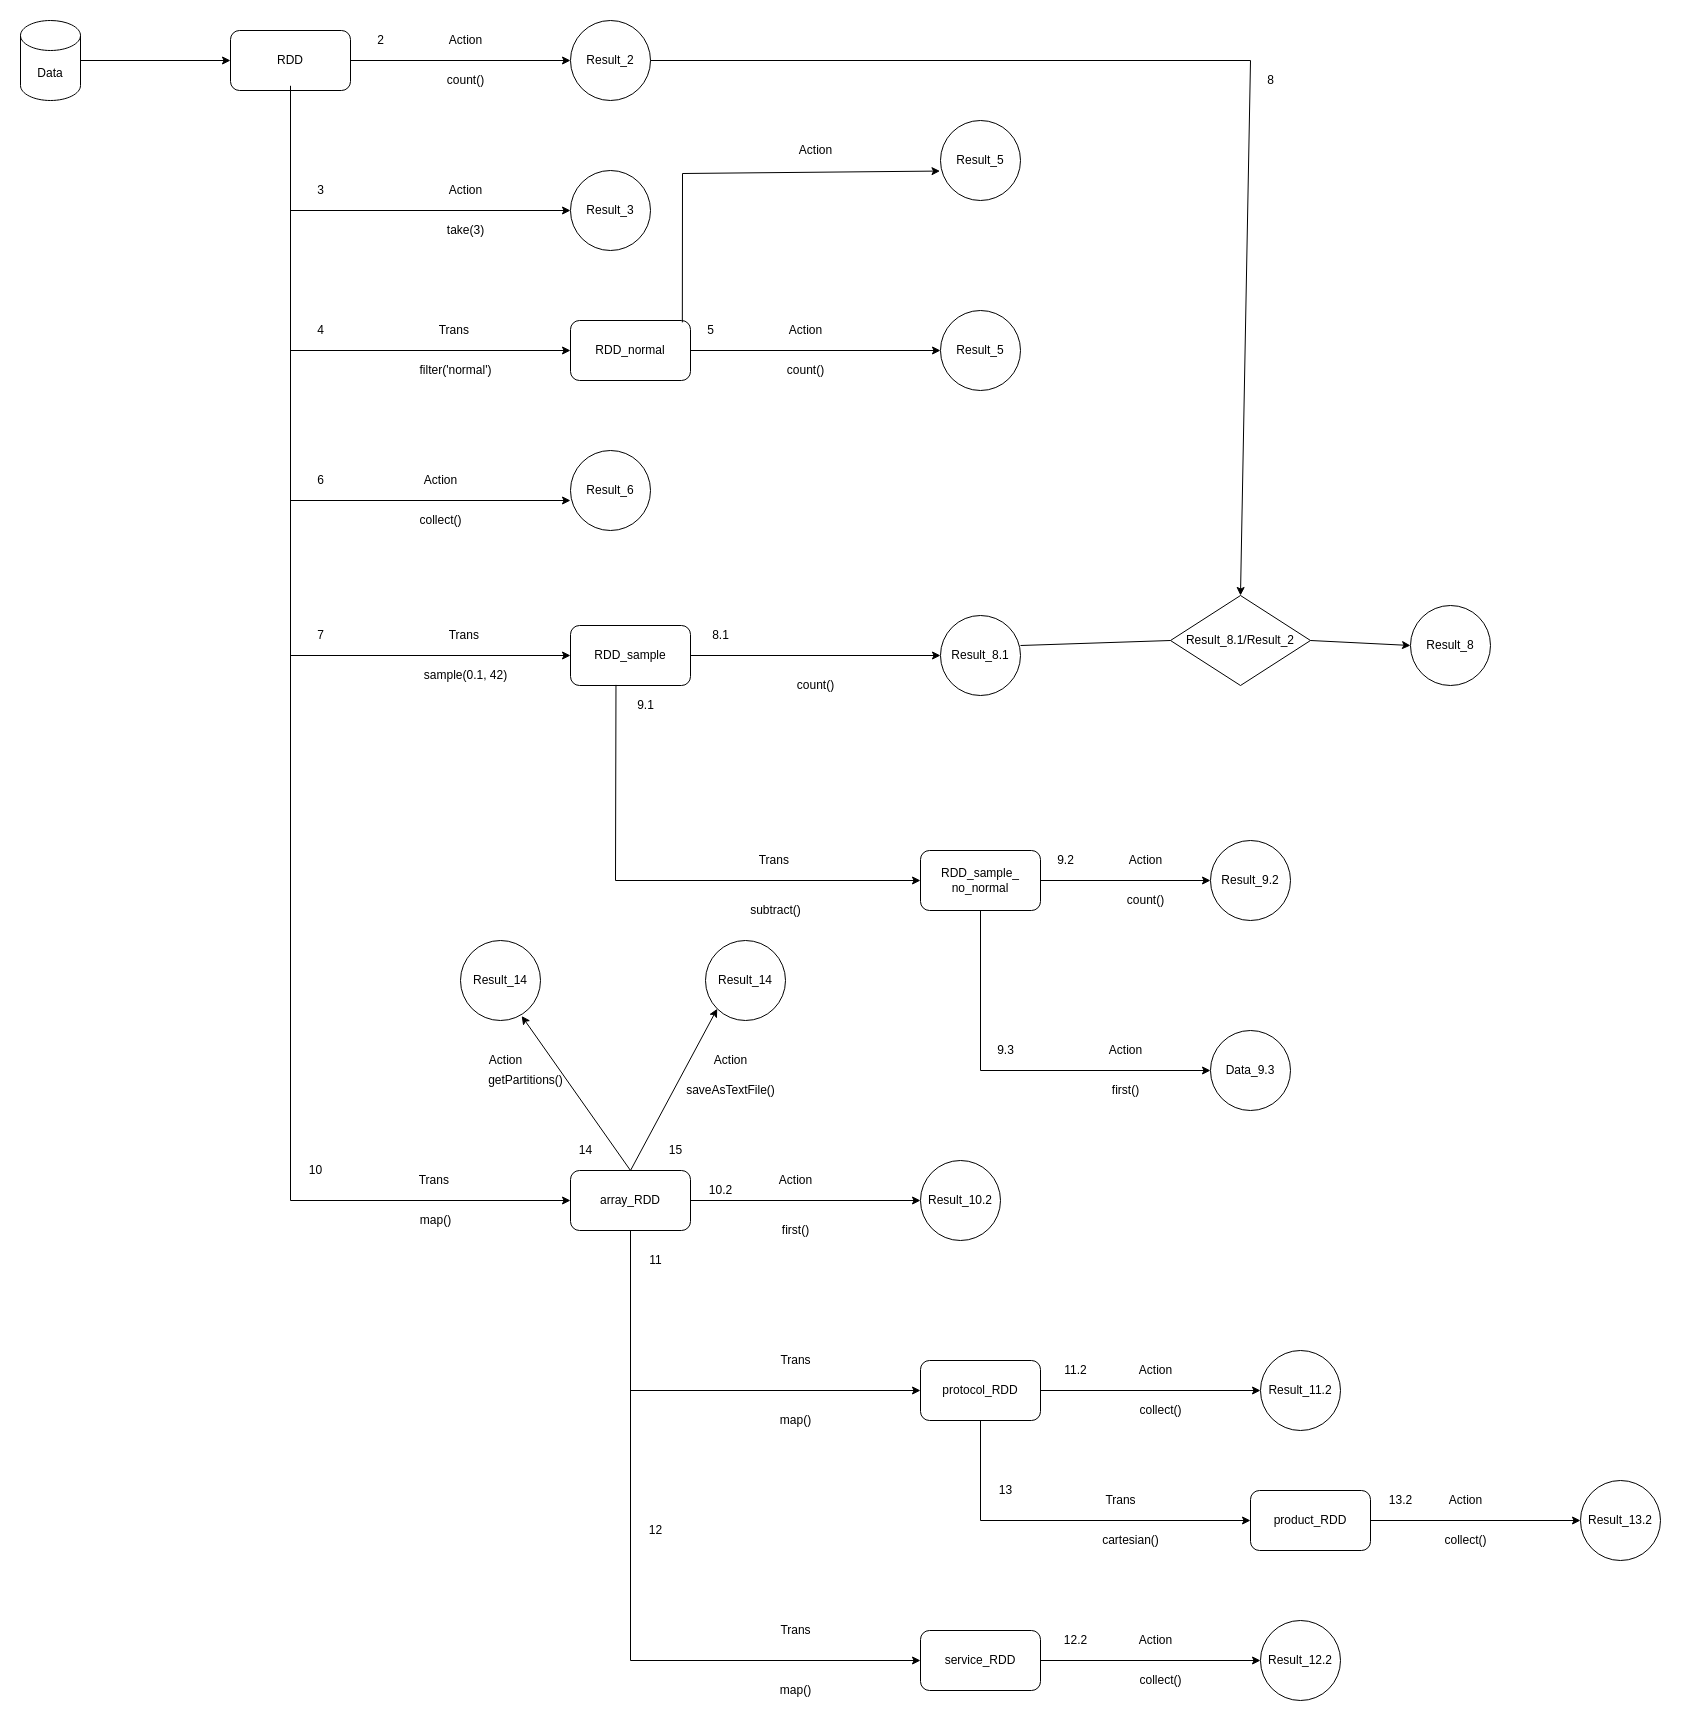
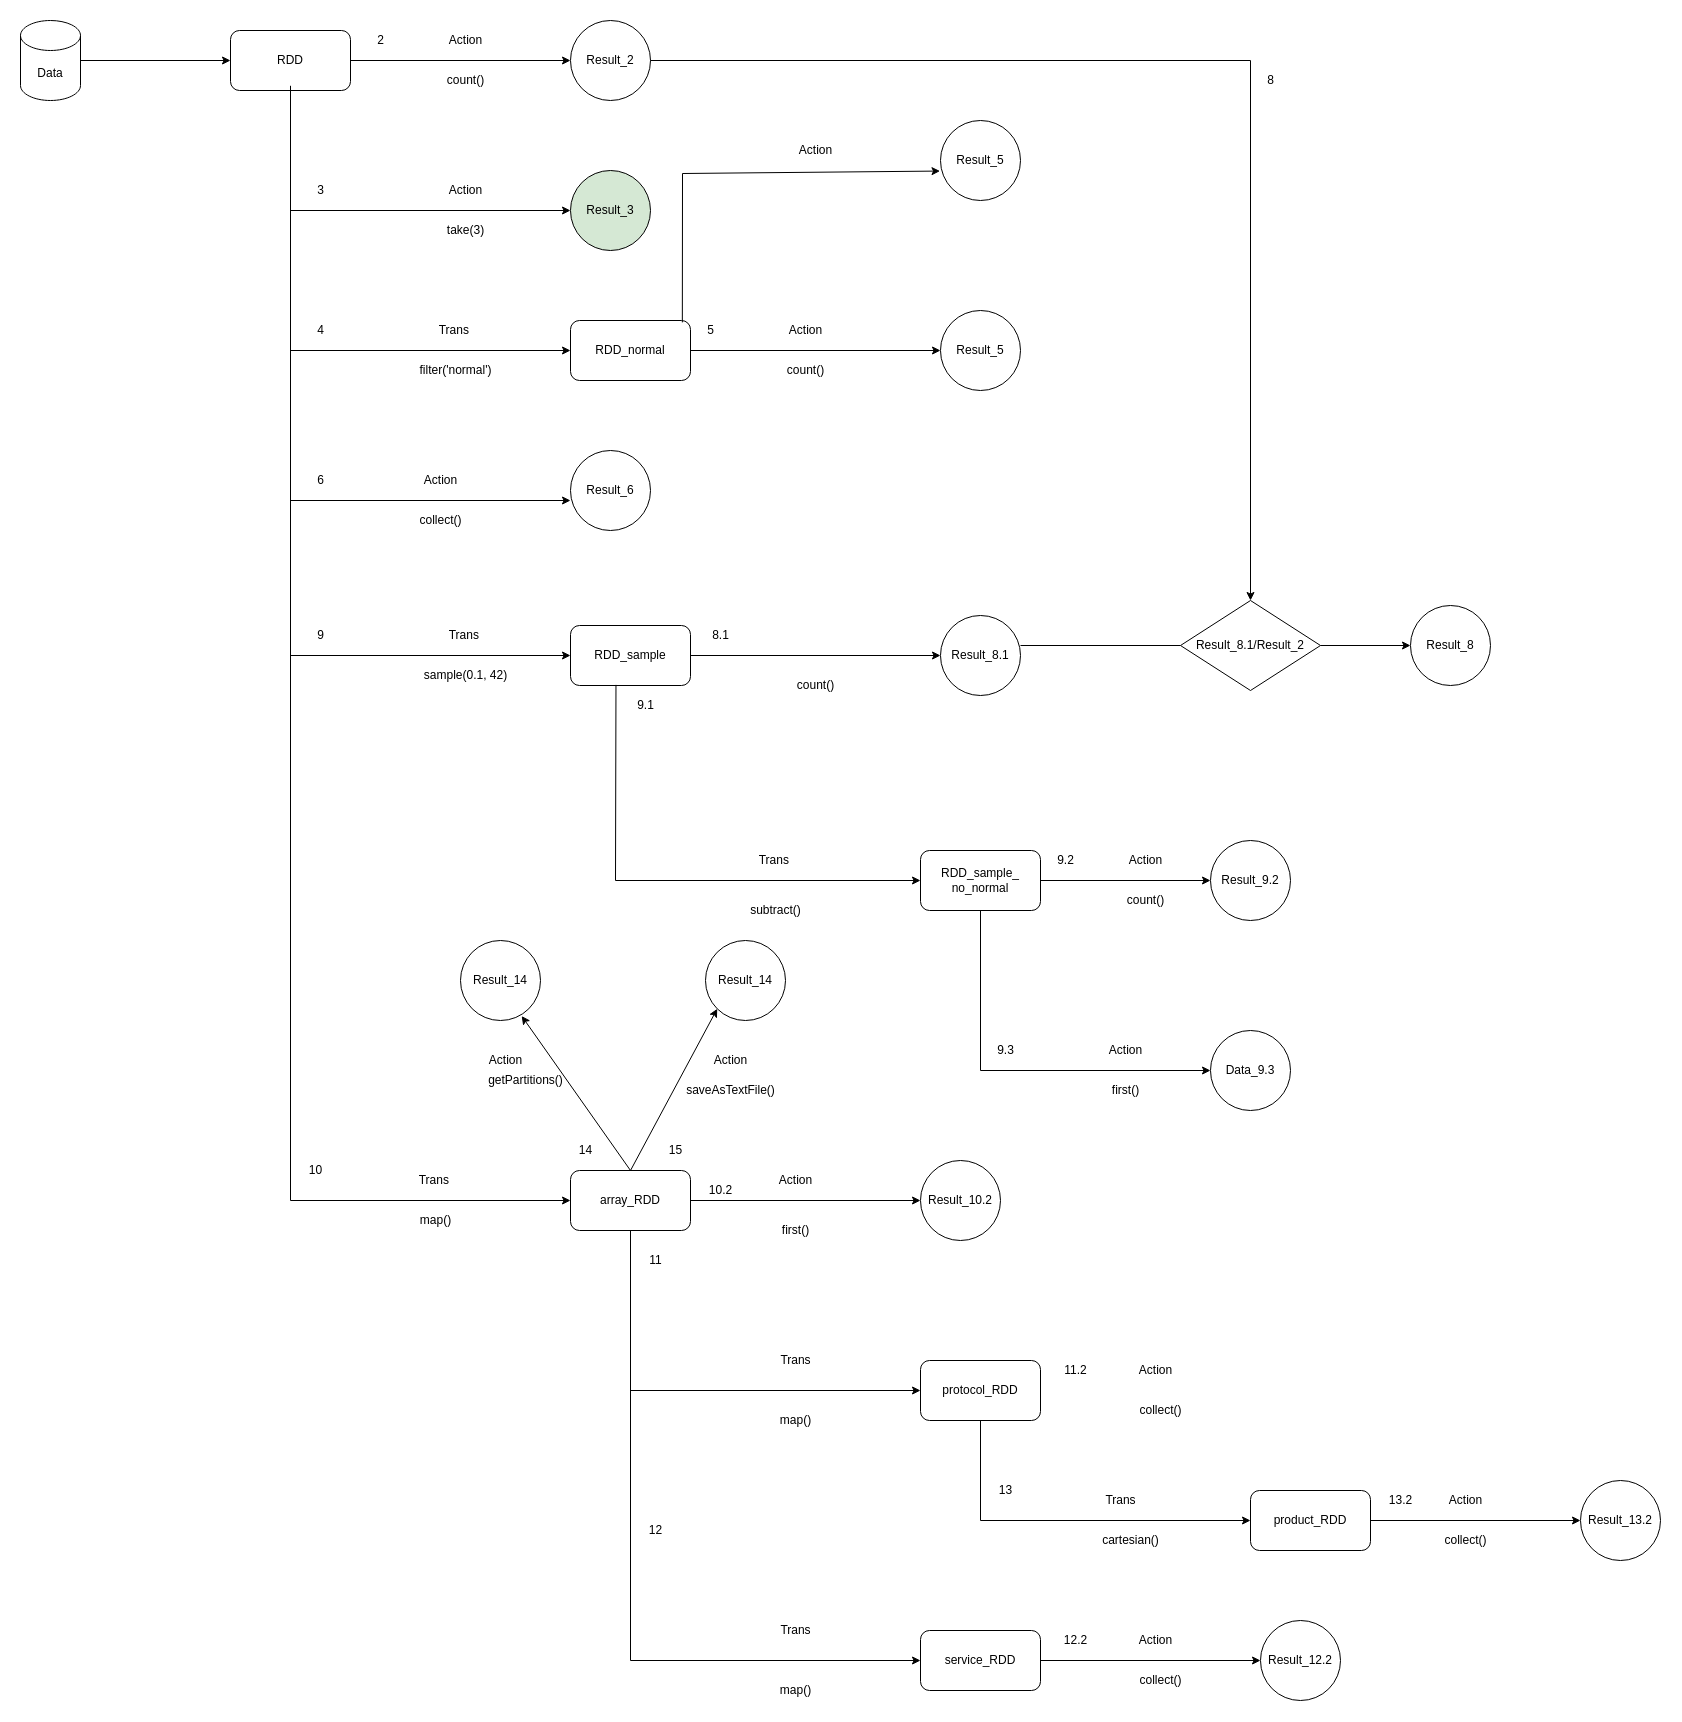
node "Result_3": fillcolor #ffffff -> #d5e8d4
node "7": label "7" -> "9"
node "Result_8.1/Result_2": moved (1241, 641) -> (1251, 646)
edge "protocol_RDD" -> "Result_11.2": removed
node "Result_11.2": removed
